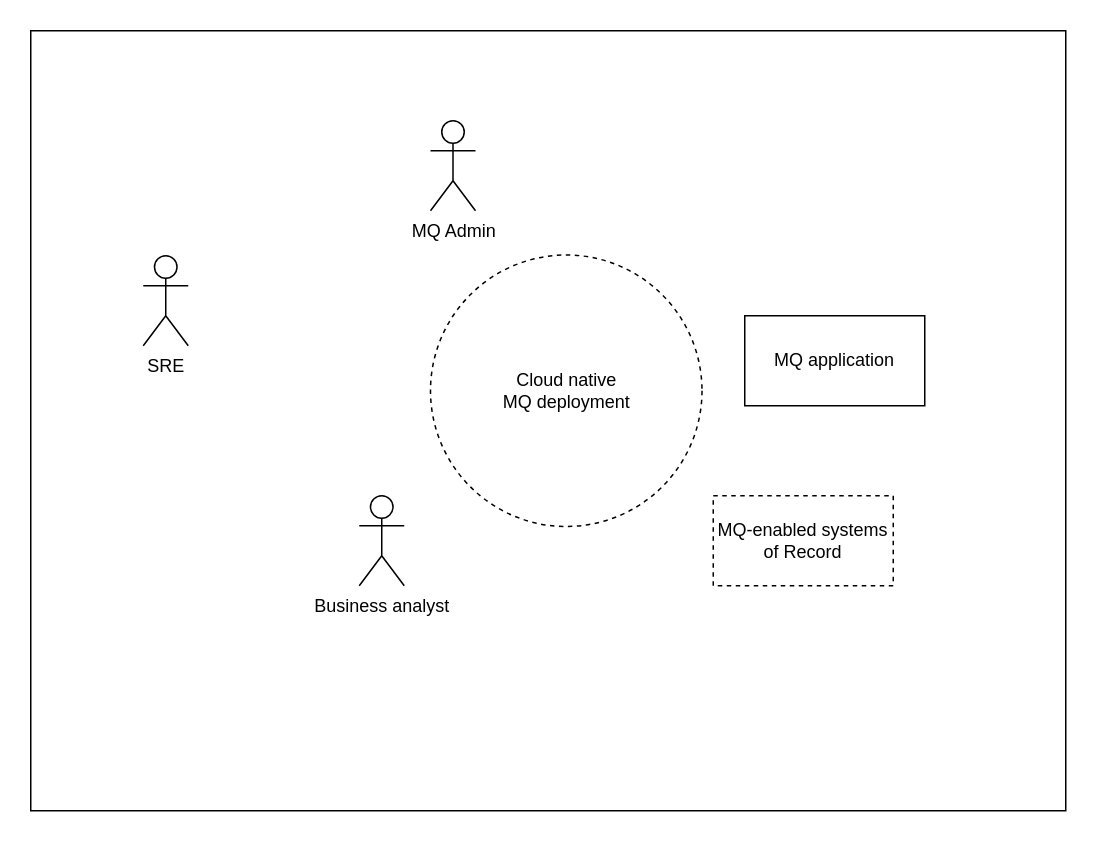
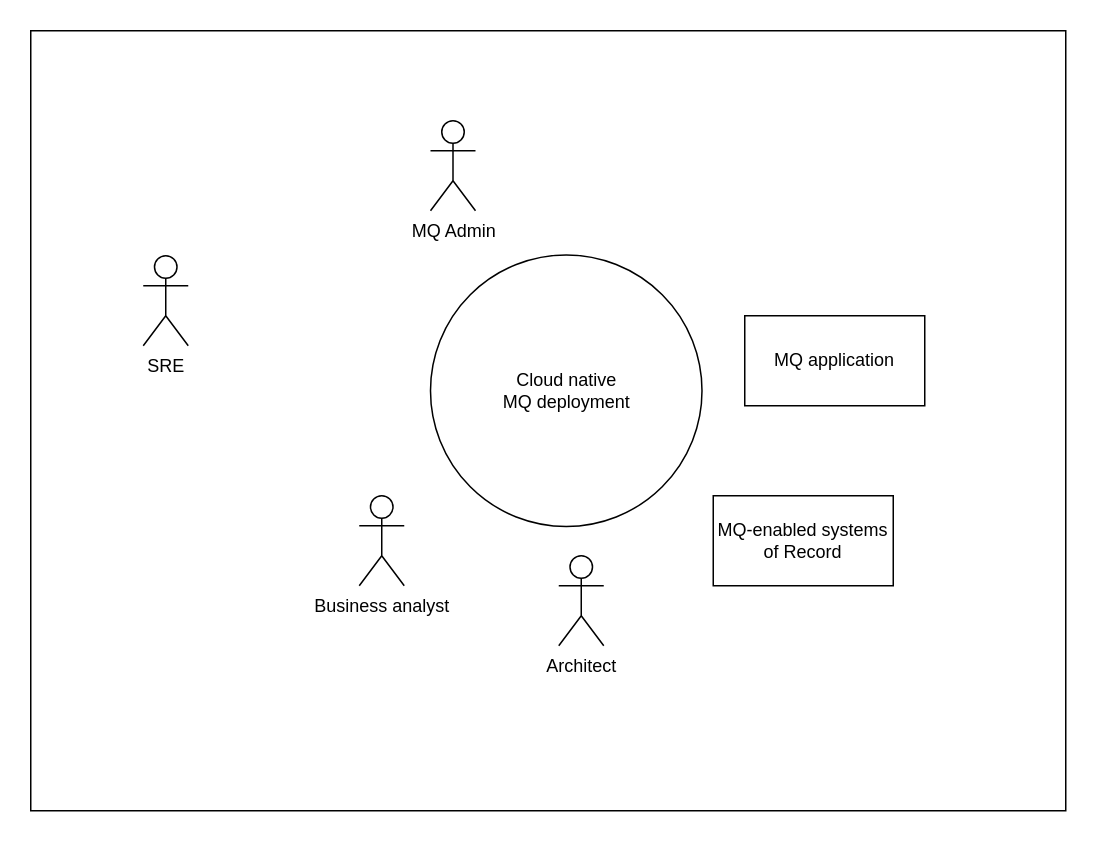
node "Cloud native MQ deployment": style dashed -> solid
node "MQ-enabled systems of Record": style dashed -> solid
node "Architect": added
